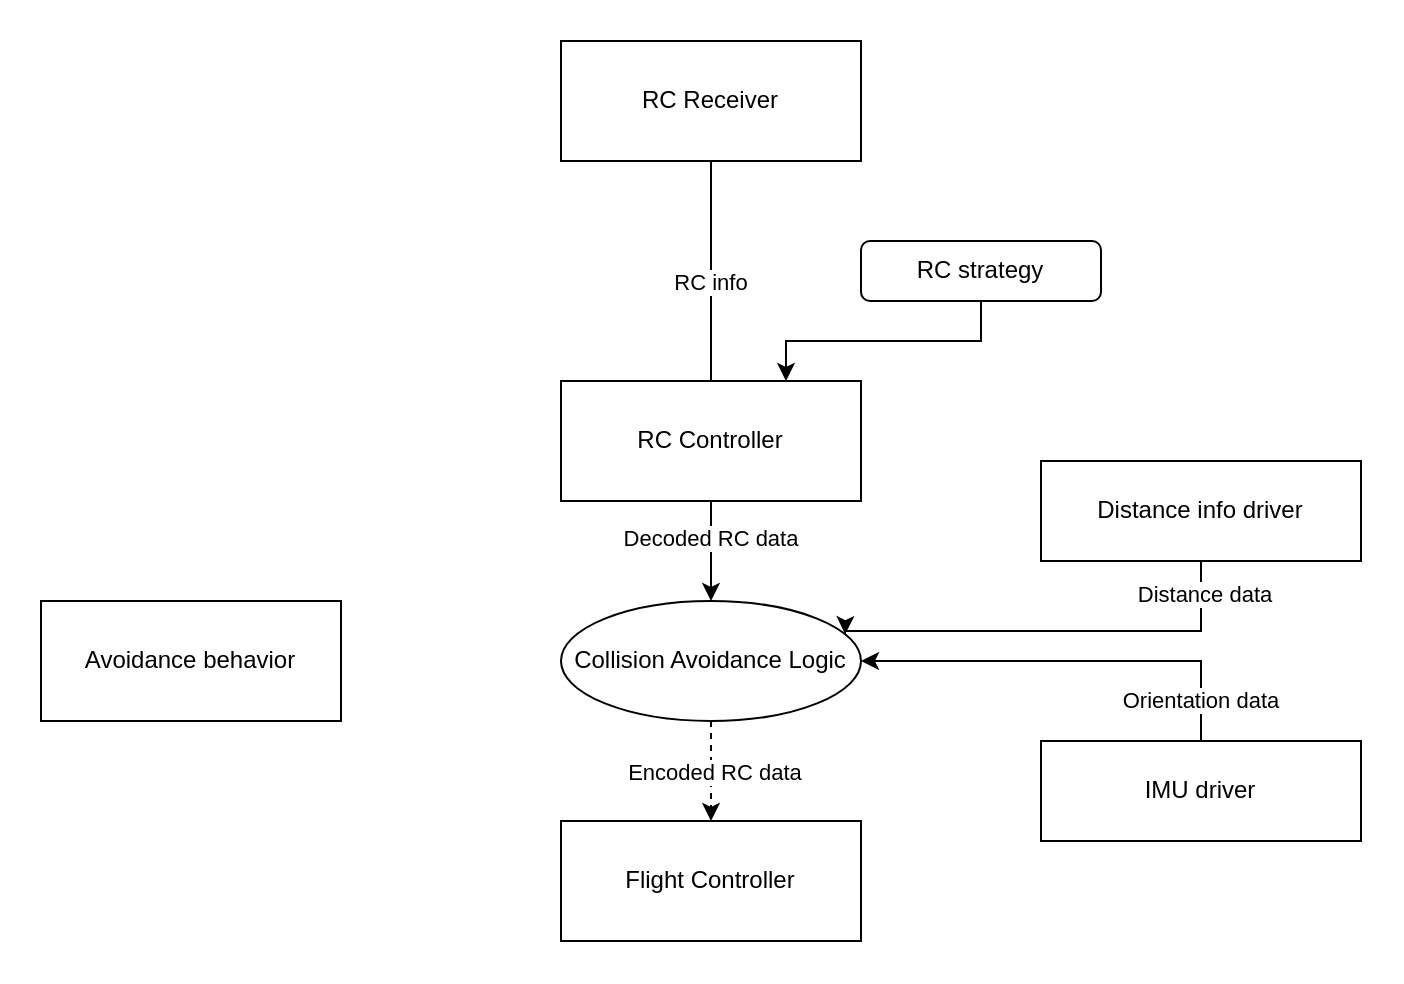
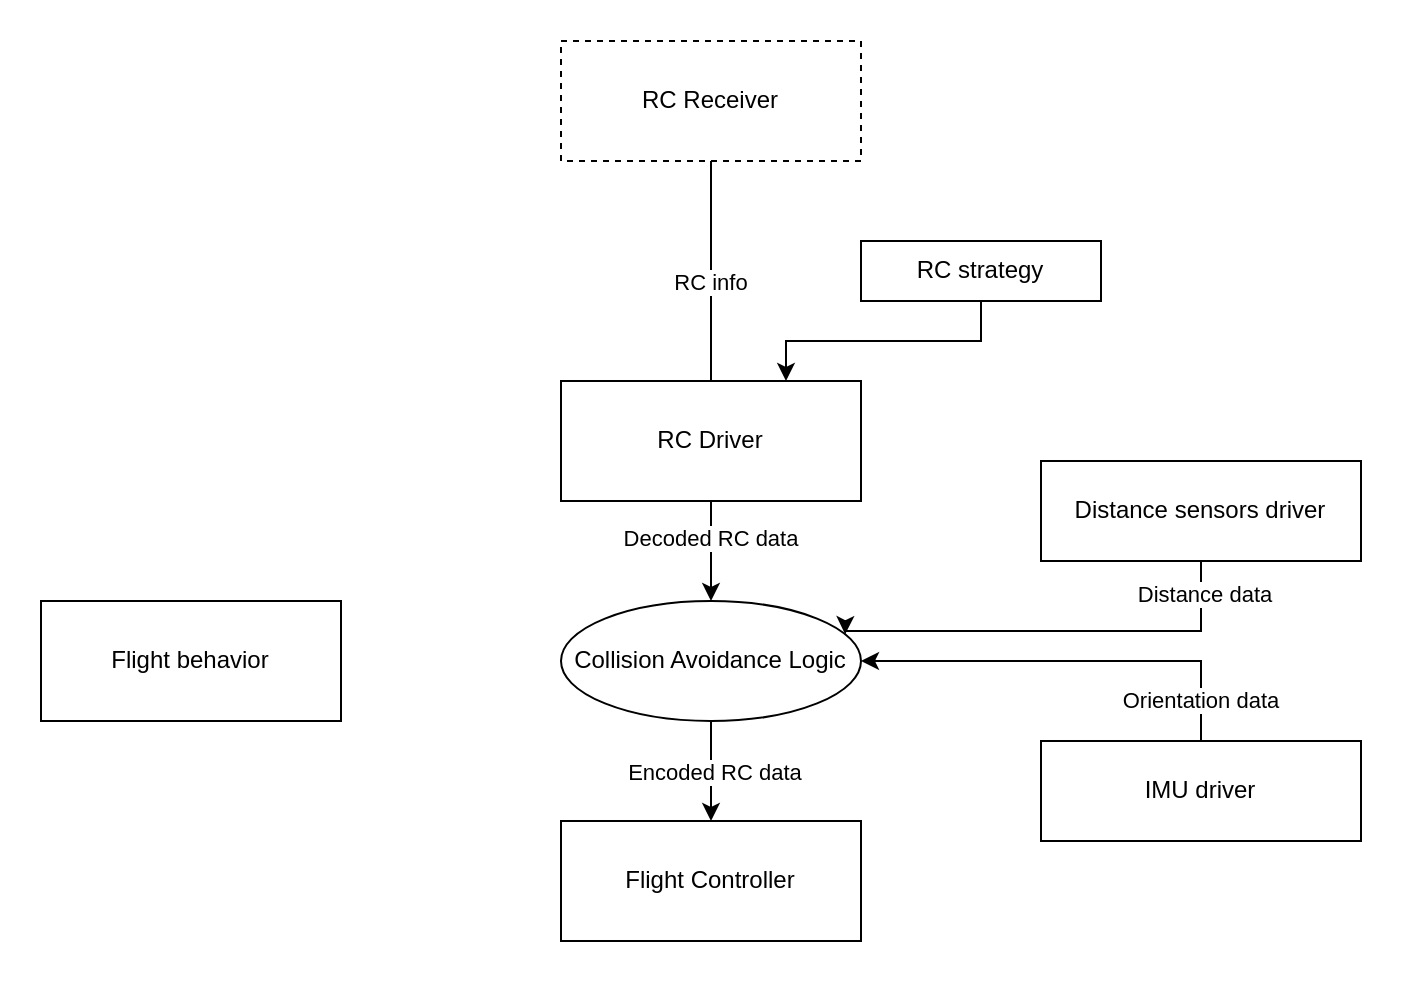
node "RC Receiver": style solid -> dashed
node "RC strategy": shape rounded rectangle -> rectangle
node "RC Controller": label "RC Controller" -> "RC Driver"
node "Distance info driver": label "Distance info driver" -> "Distance sensors driver"
node "Avoidance behavior": label "Avoidance behavior" -> "Flight behavior"
edge "Collision Avoidance Logic" -> "Flight Controller": style dashed -> solid
